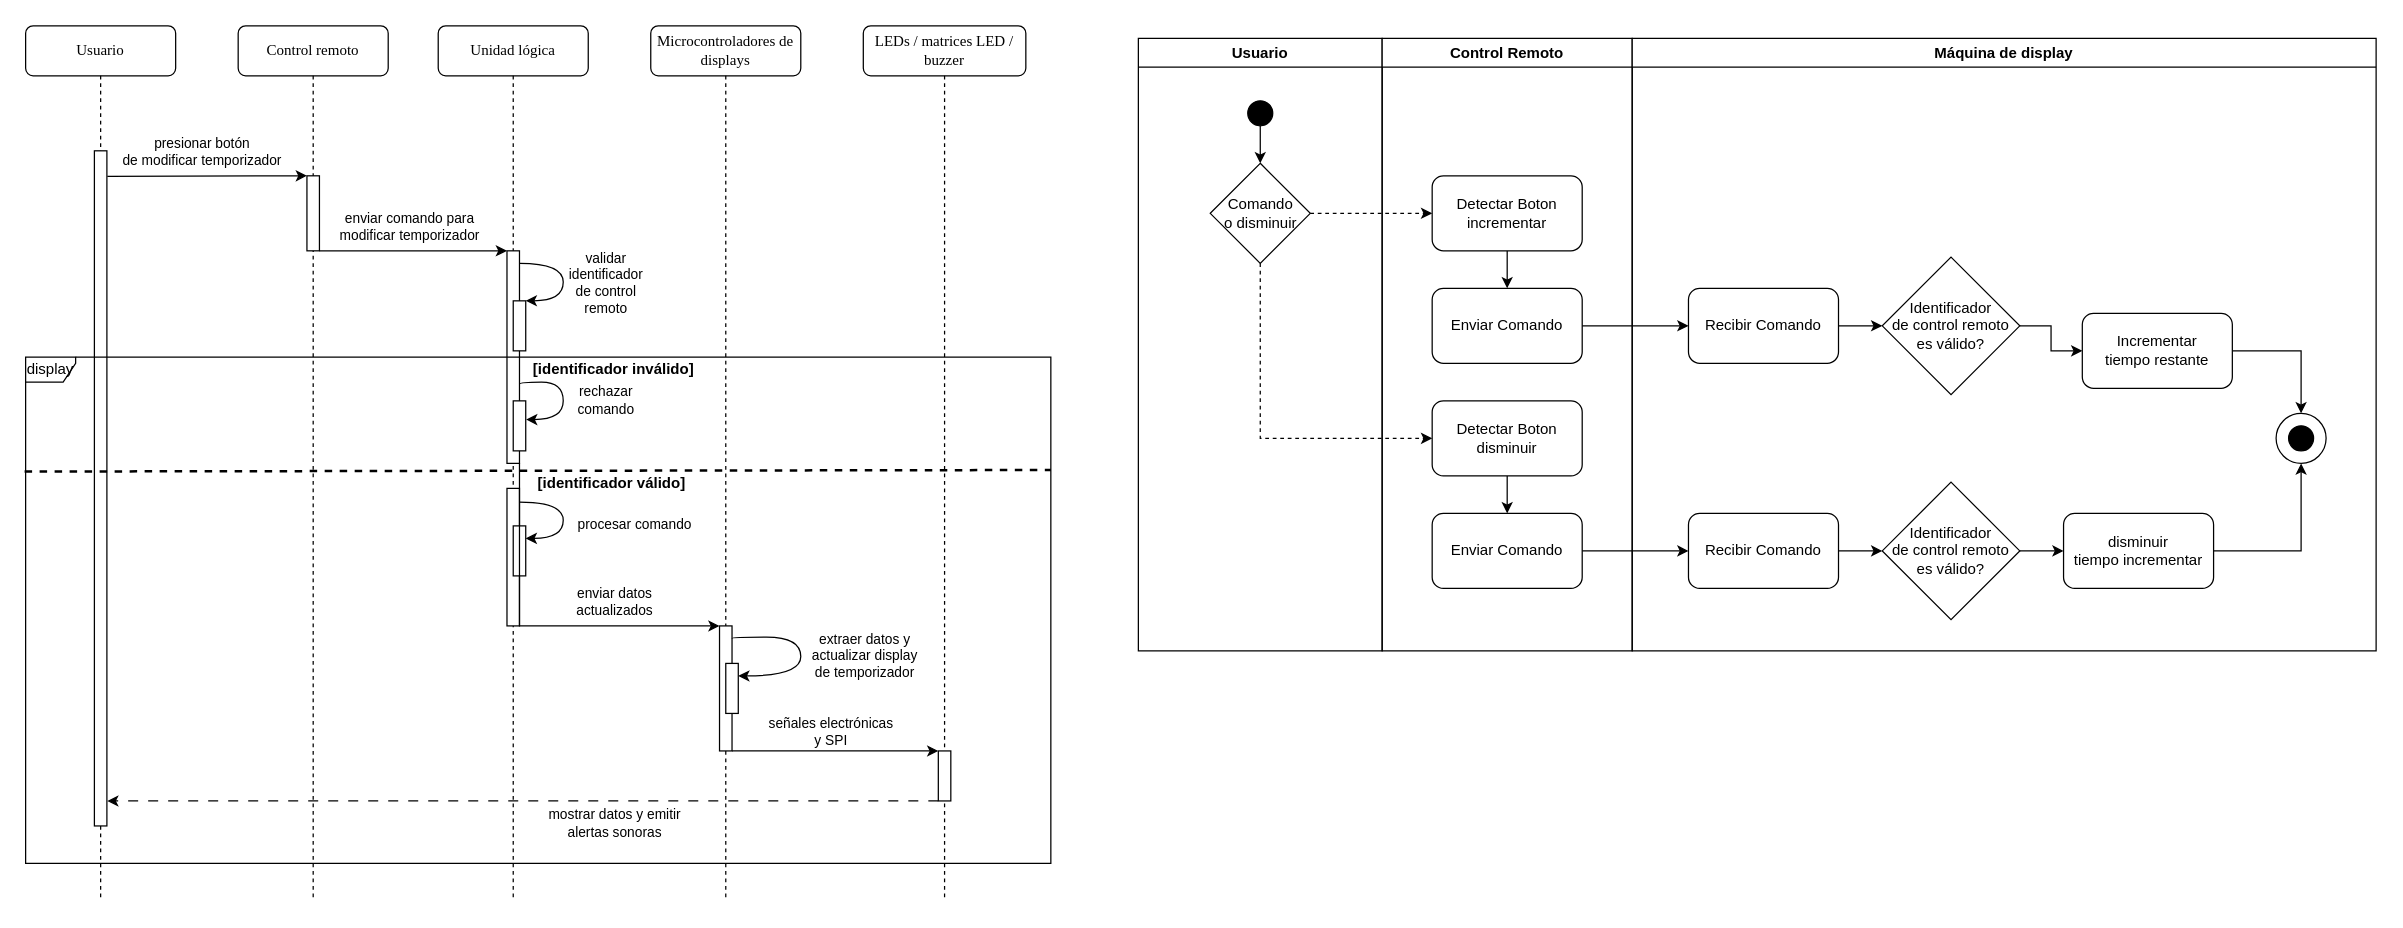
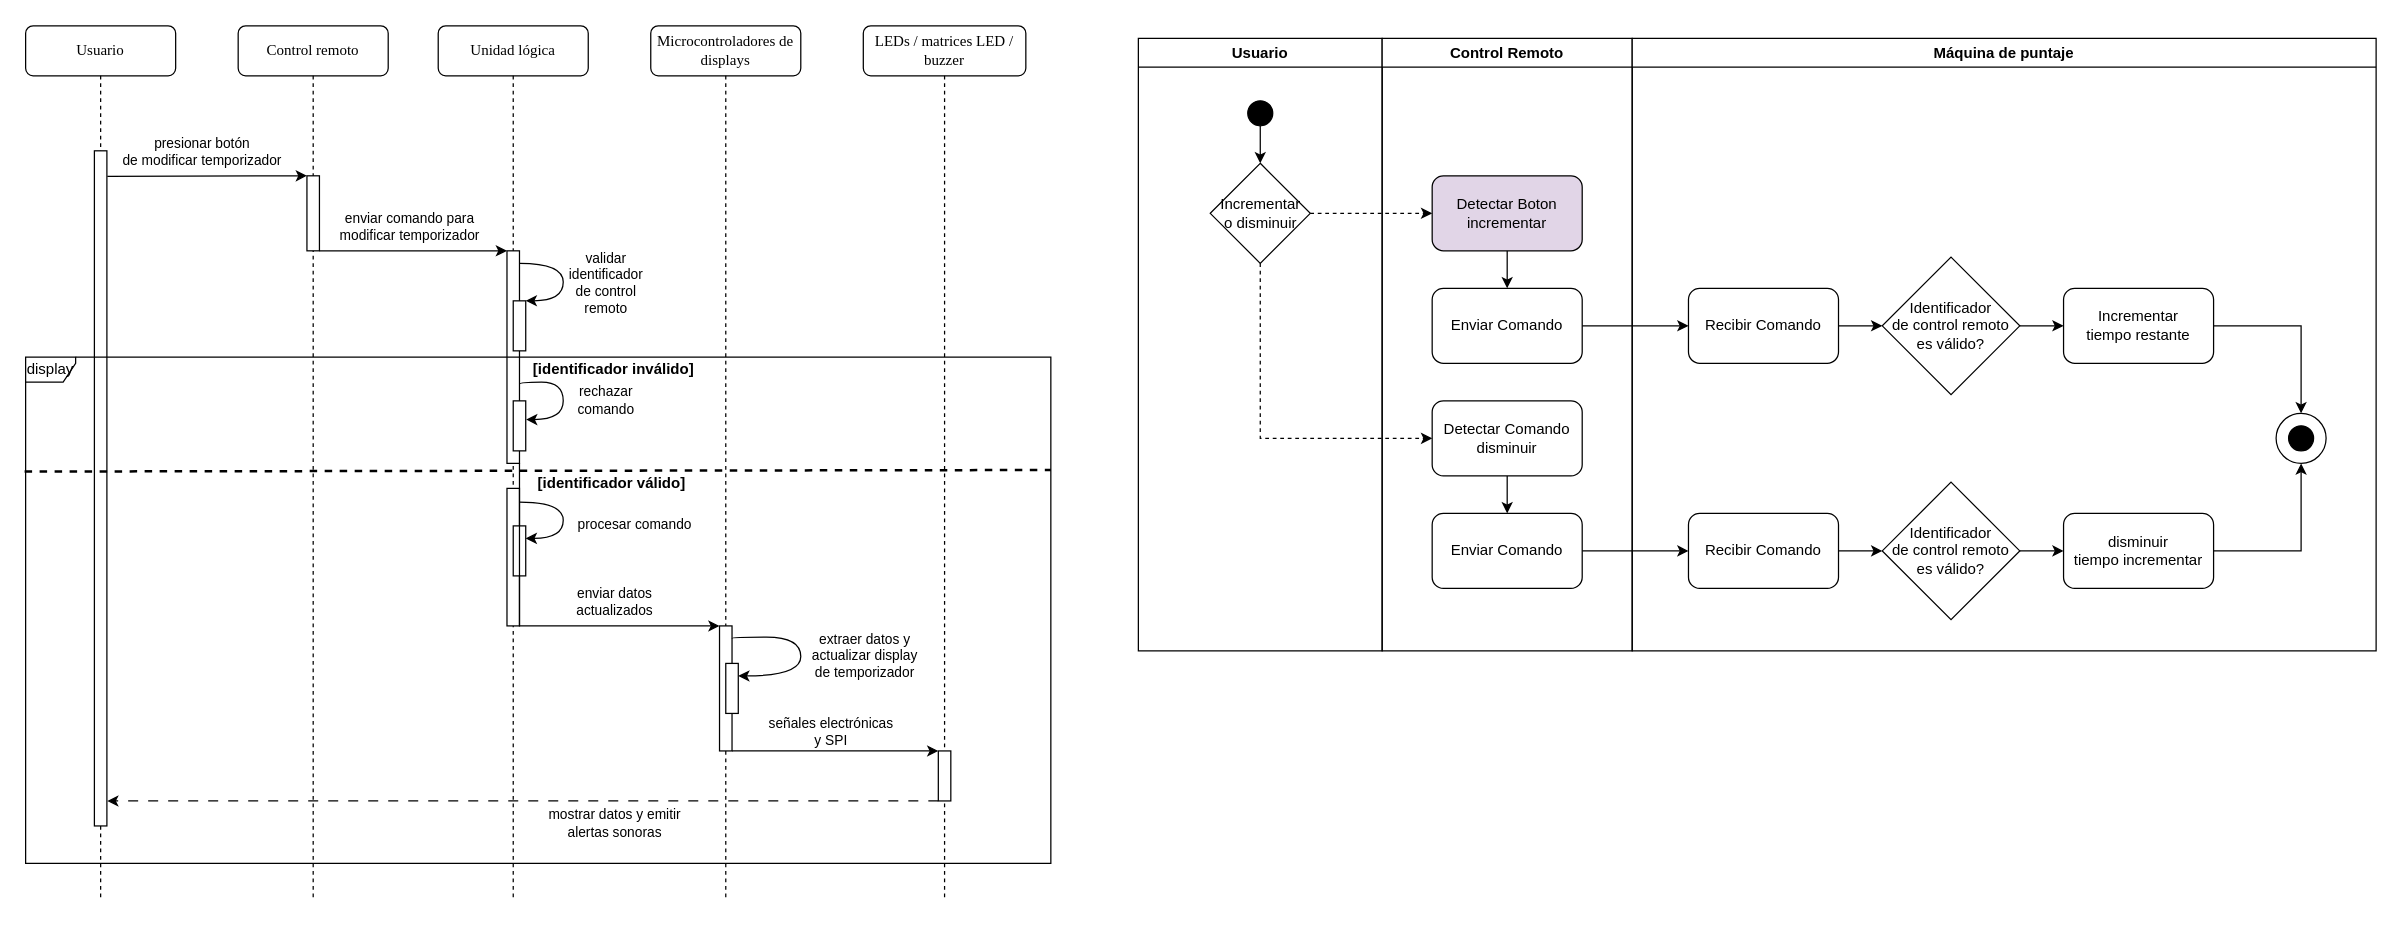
node "Máquina de display": label "Máquina de display" -> "Máquina de puntaje"
node "Comando o disminuir": label "Comando o disminuir" -> "Incrementar o disminuir"
node "Detectar Boton incrementar": fillcolor #ffffff -> #e1d5e7
node "Incrementar tiempo restante": moved (2157, 351) -> (2138, 326)
node "Detectar Boton disminuir": label "Detectar Boton disminuir" -> "Detectar Comando disminuir"
